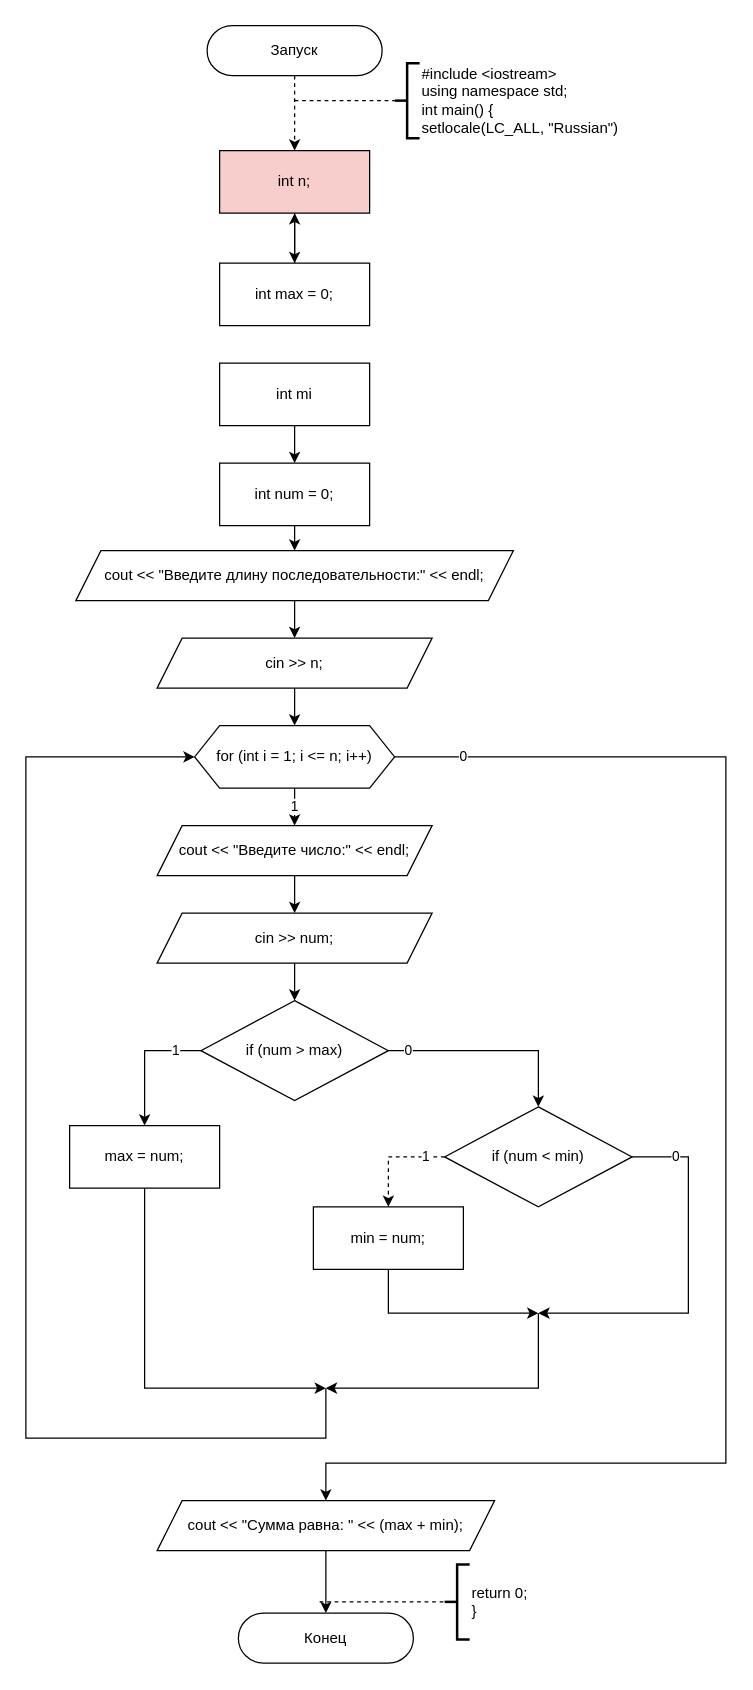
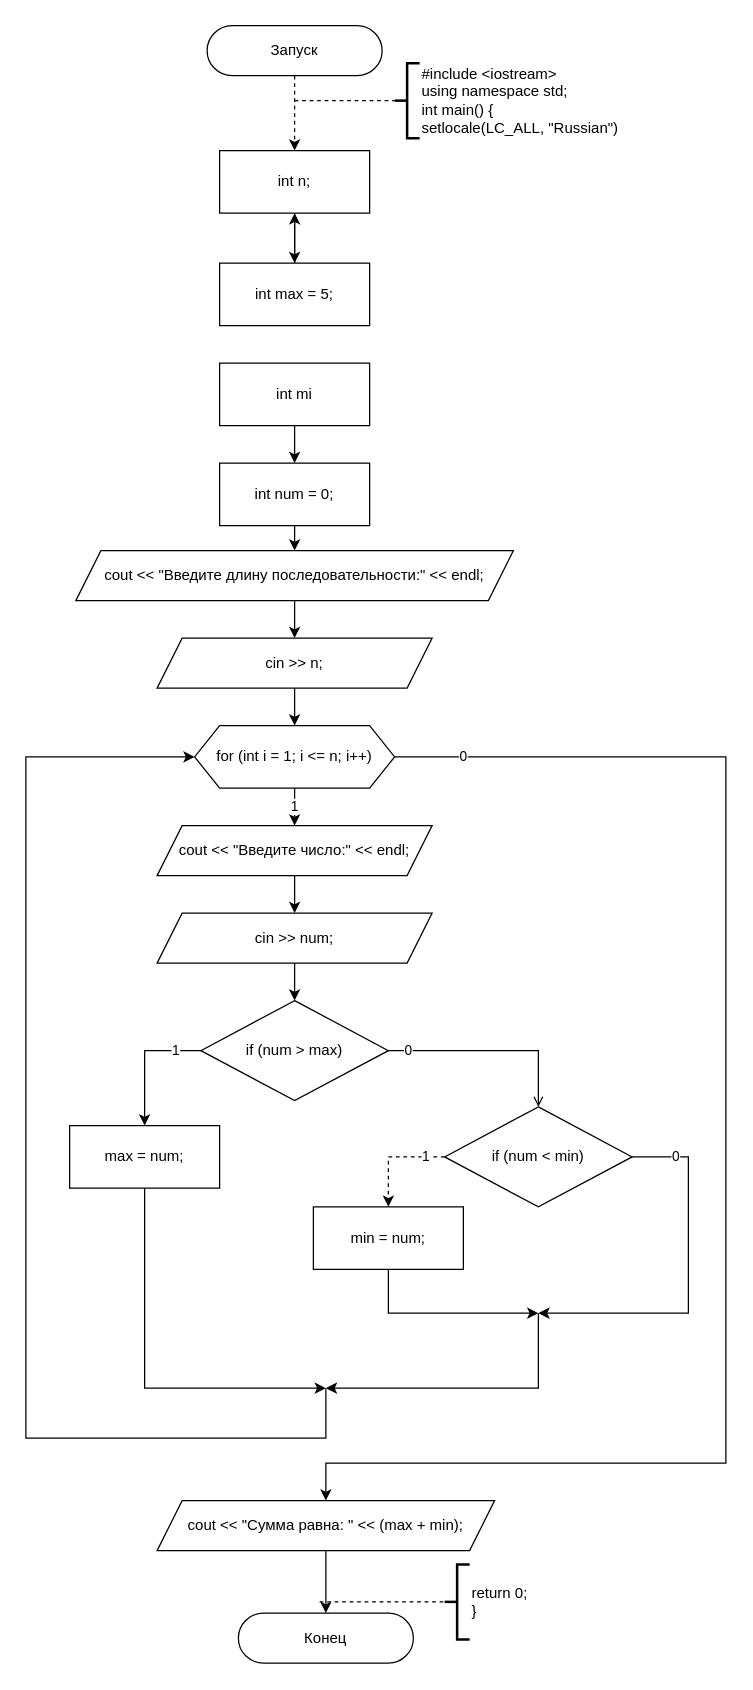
node "int n;": fillcolor #f8cecc -> #ffffff
node "int max = 0;": label "int max = 0;" -> "int max = 5;"
edge "if (num > max)" -> "if (num < min)": arrowhead classic -> open
